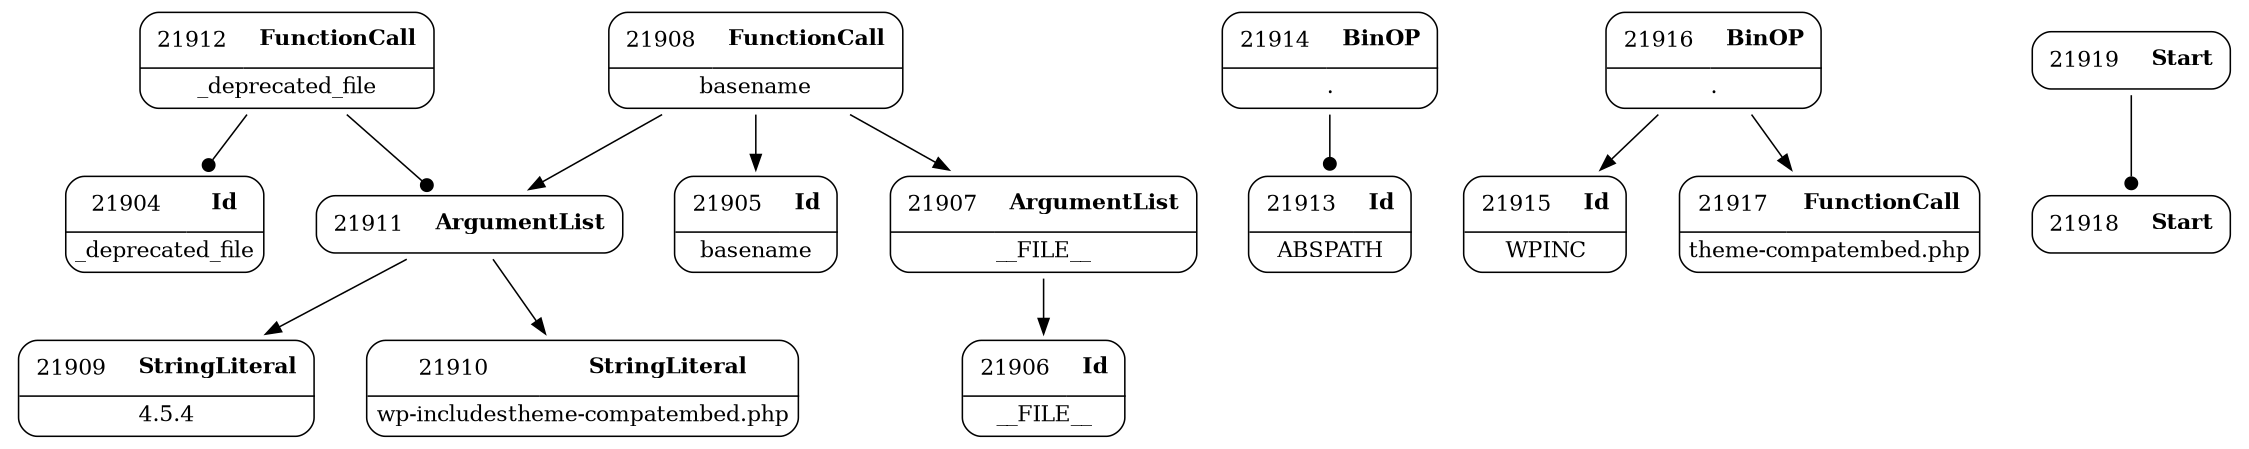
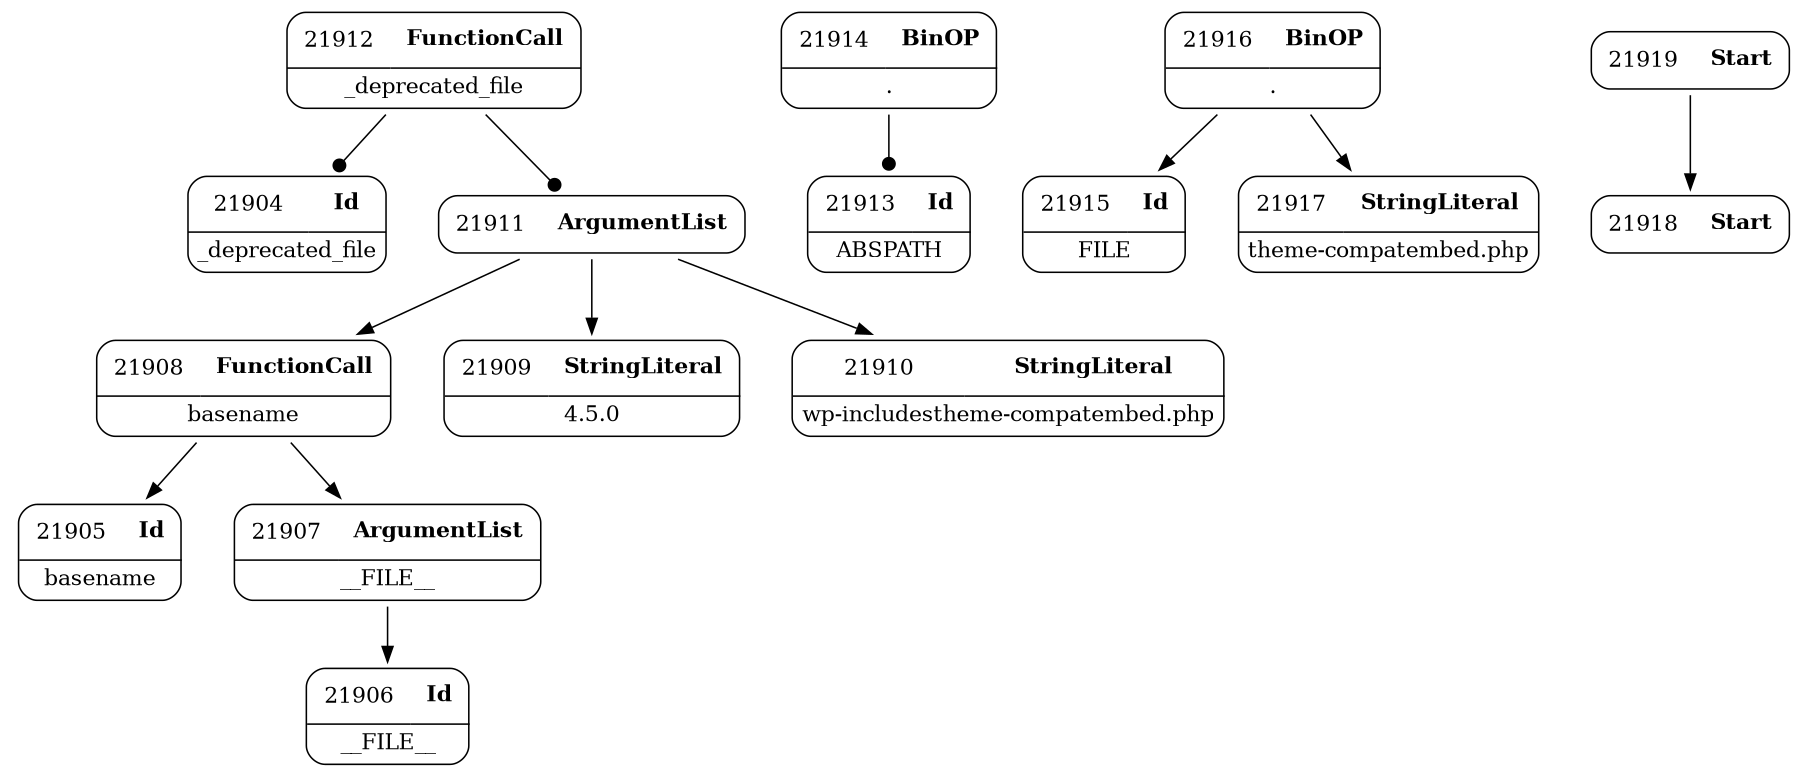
edge "21919" -> "21918": arrowhead dot -> normal
edge "21908" -> "21911": reversed
node "21917": text "FunctionCall" -> "StringLiteral"
node "21915": text "WPINC" -> "FILE"
node "21909": text "4.5.4" -> "4.5.0"
